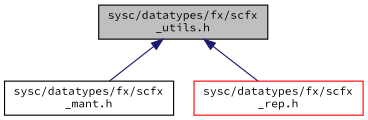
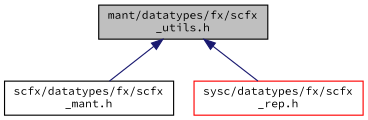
node "sysc/datatypes/fx/scfx _utils.h": label "sysc/datatypes/fx/scfx _utils.h" -> "mant/datatypes/fx/scfx _utils.h"
node "sysc/datatypes/fx/scfx _mant.h": label "sysc/datatypes/fx/scfx _mant.h" -> "scfx/datatypes/fx/scfx _mant.h"
